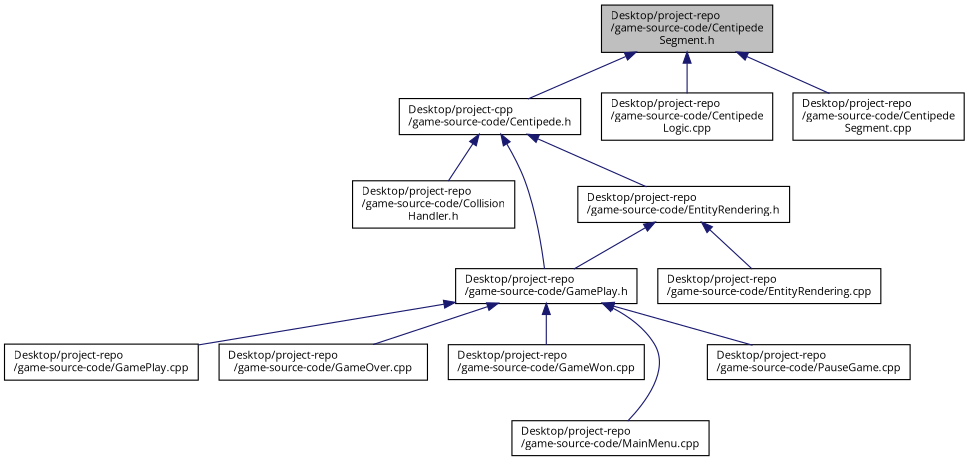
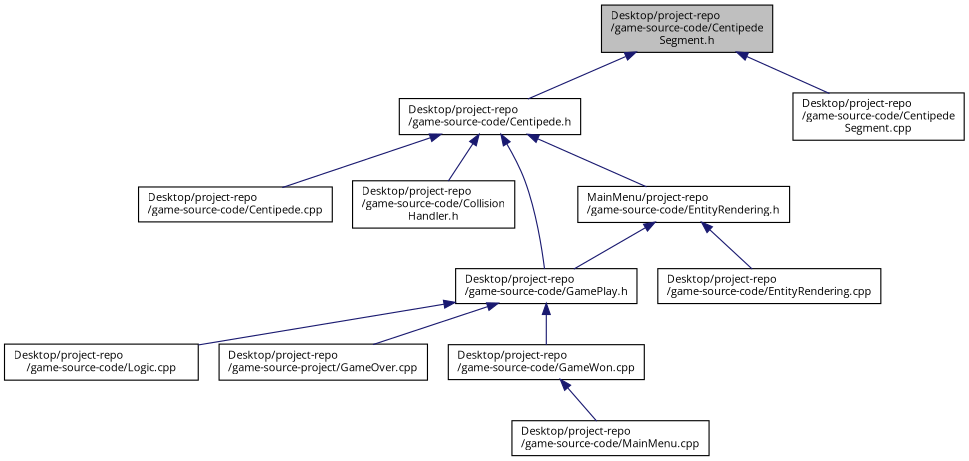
node "Desktop/project-cpp /game-source-code/Centipede.h": label "Desktop/project-cpp /game-source-code/Centipede.h" -> "Desktop/project-repo /game-source-code/Centipede.h"
node "Desktop/project-repo /game-source-code/Centipede Logic.cpp": removed
node "Desktop/project-repo /game-source-code/Centipede.cpp": added
node "Desktop/project-repo /game-source-code/EntityRendering.h": label "Desktop/project-repo /game-source-code/EntityRendering.h" -> "MainMenu/project-repo /game-source-code/EntityRendering.h"
edge "Desktop/project-repo /game-source-code/MainMenu.cpp" -> "Desktop/project-repo /game-source-code/GamePlay.h": now "Desktop/project-repo /game-source-code/MainMenu.cpp" -> "Desktop/project-repo /game-source-code/GameWon.cpp"
node "Desktop/project-repo /game-source-code/GamePlay.cpp": label "Desktop/project-repo /game-source-code/GamePlay.cpp" -> "Desktop/project-repo /game-source-code/Logic.cpp"
node "Desktop/project-repo /game-source-code/GameOver.cpp": label "Desktop/project-repo /game-source-code/GameOver.cpp" -> "Desktop/project-repo /game-source-project/GameOver.cpp"
node "Desktop/project-repo /game-source-code/PauseGame.cpp": removed
